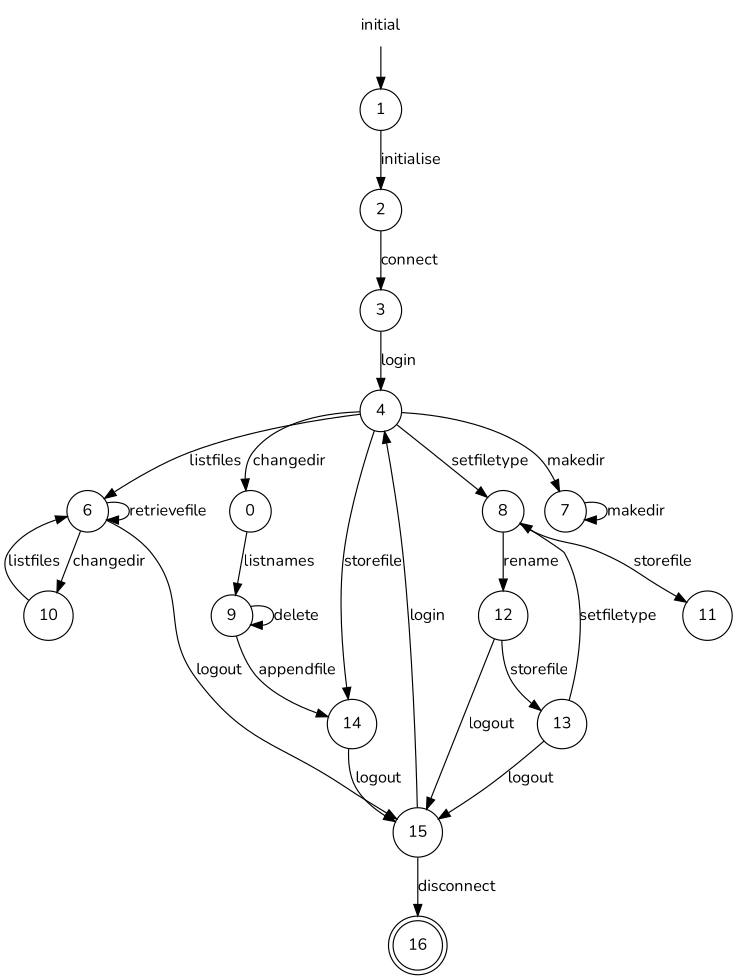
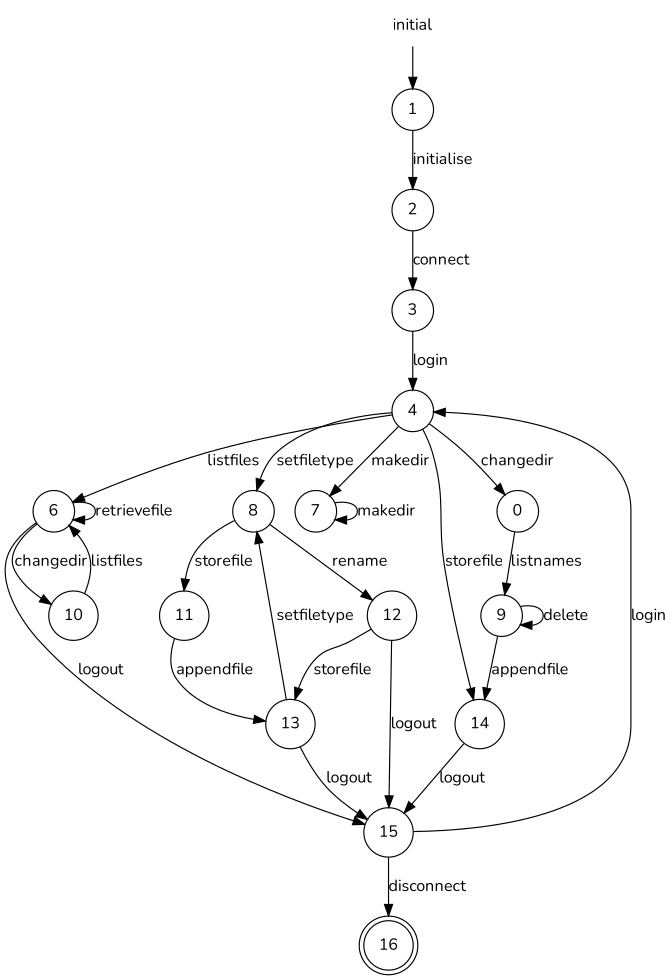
edge "11" -> "13": added, label "appendfile"
